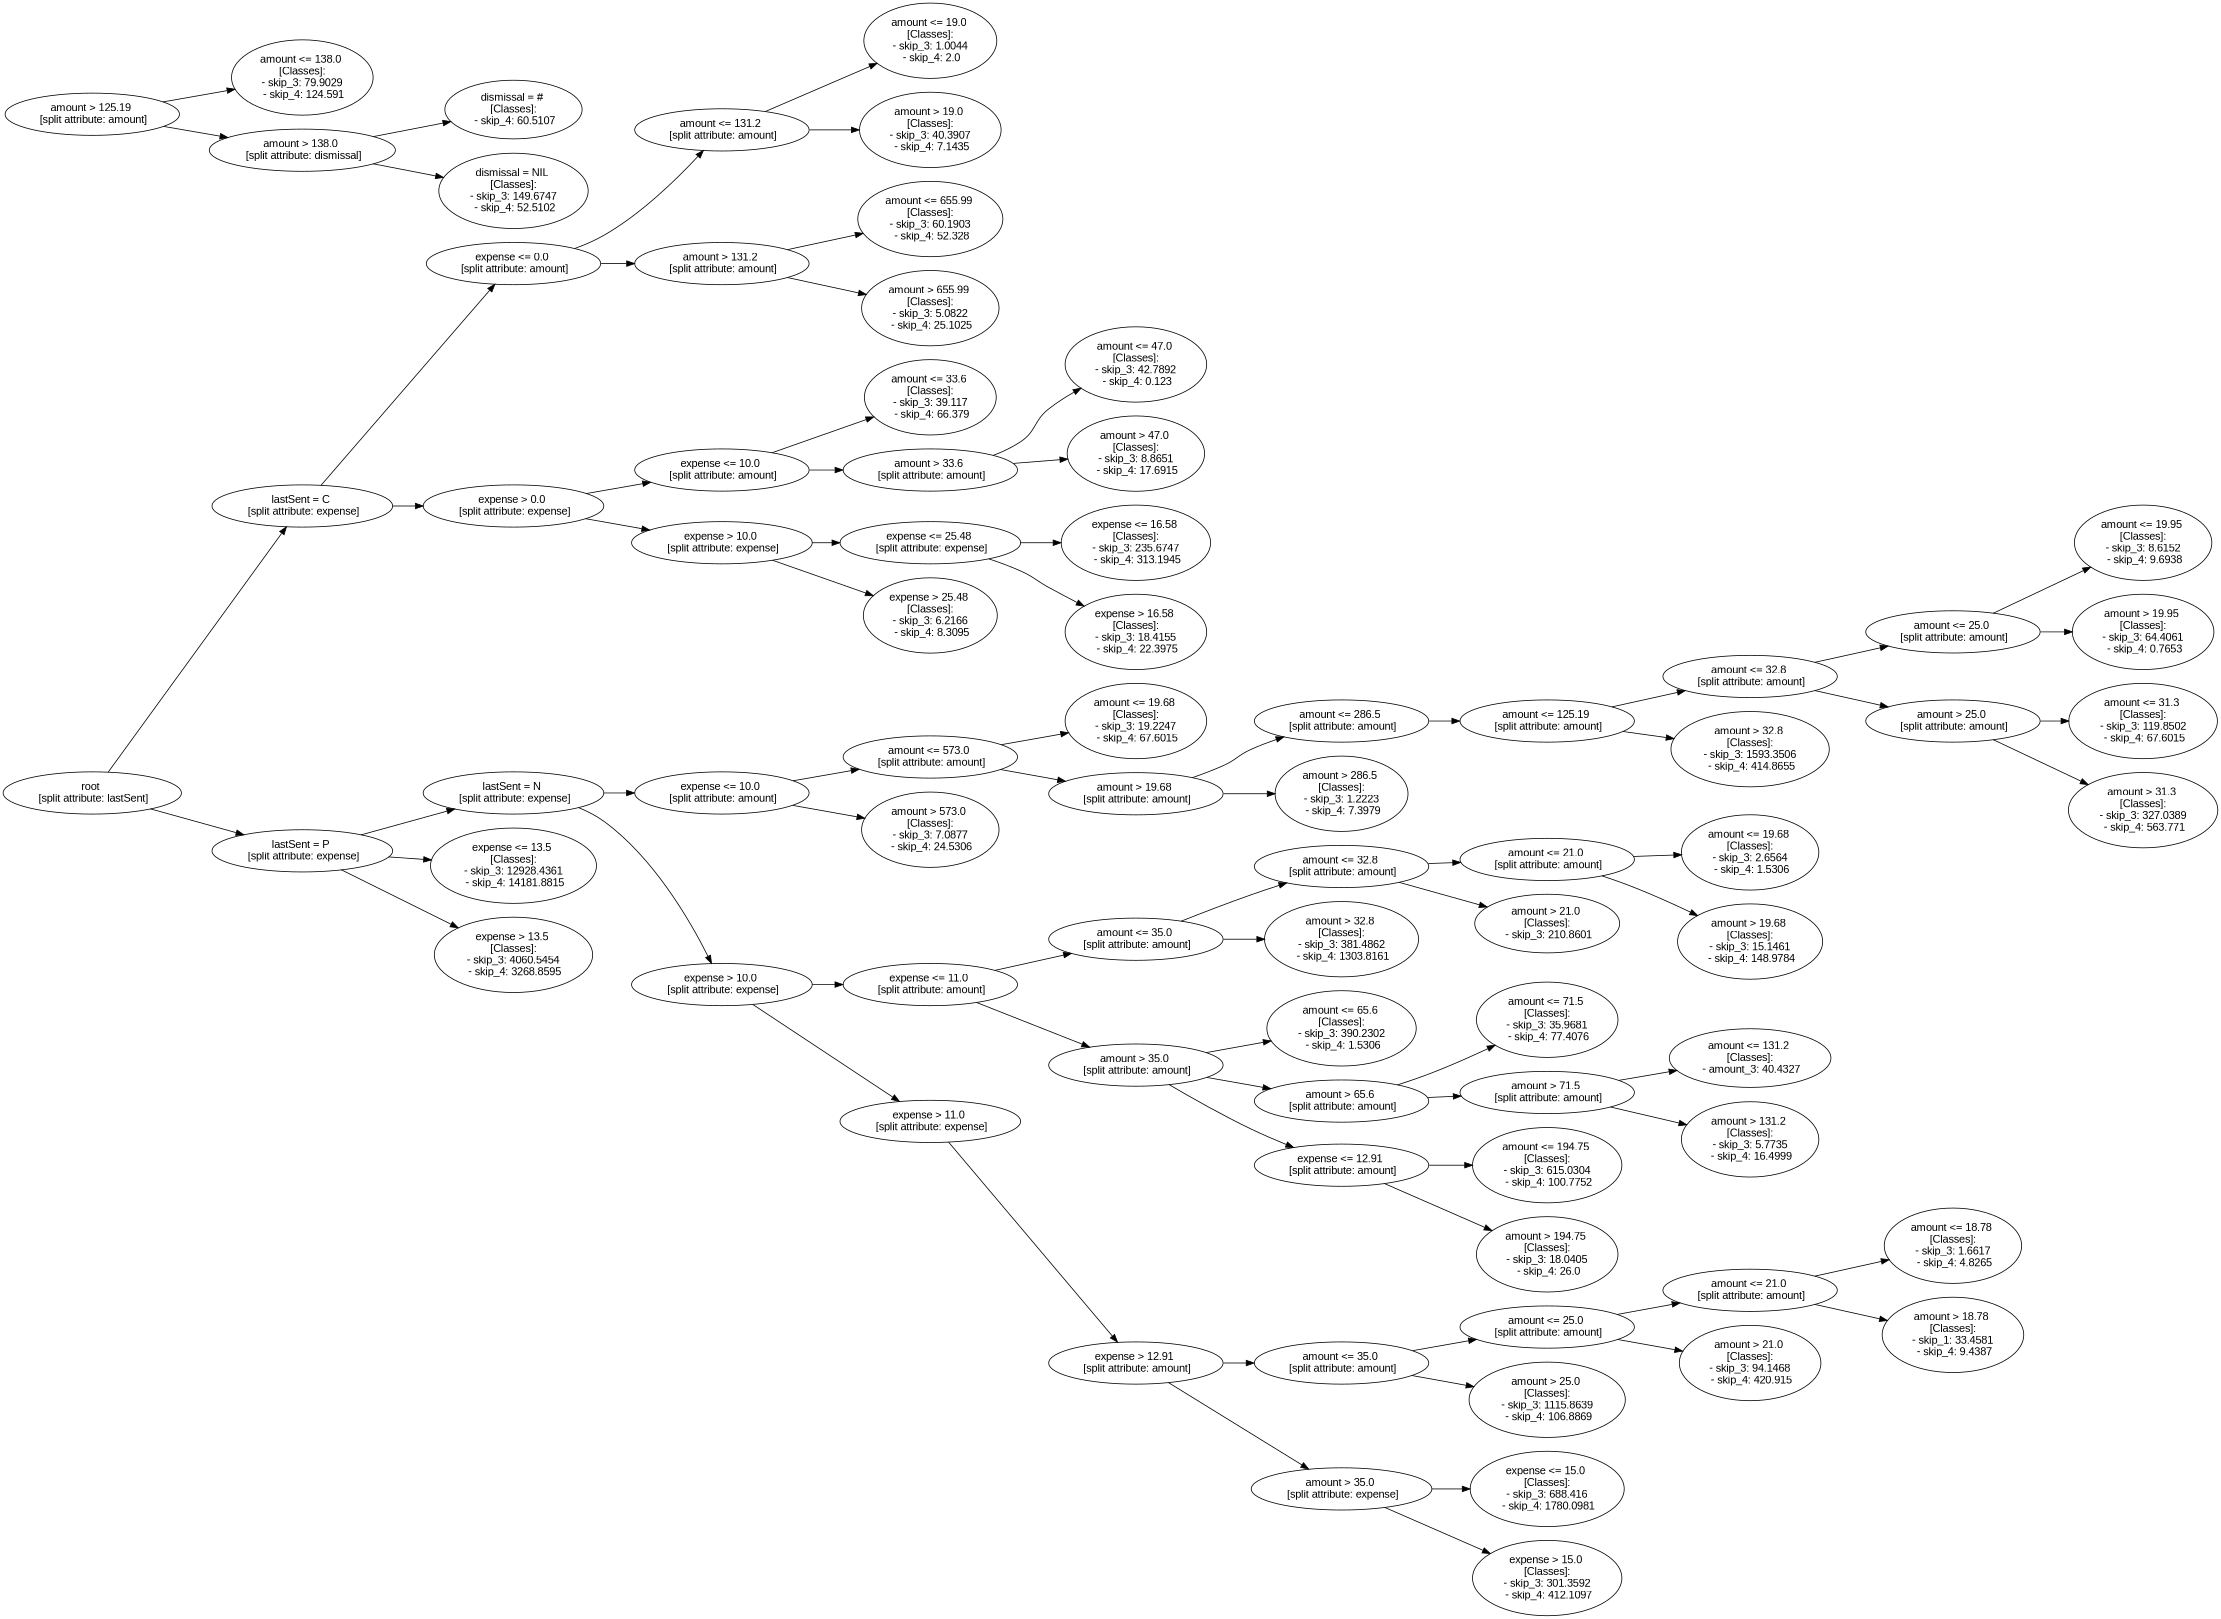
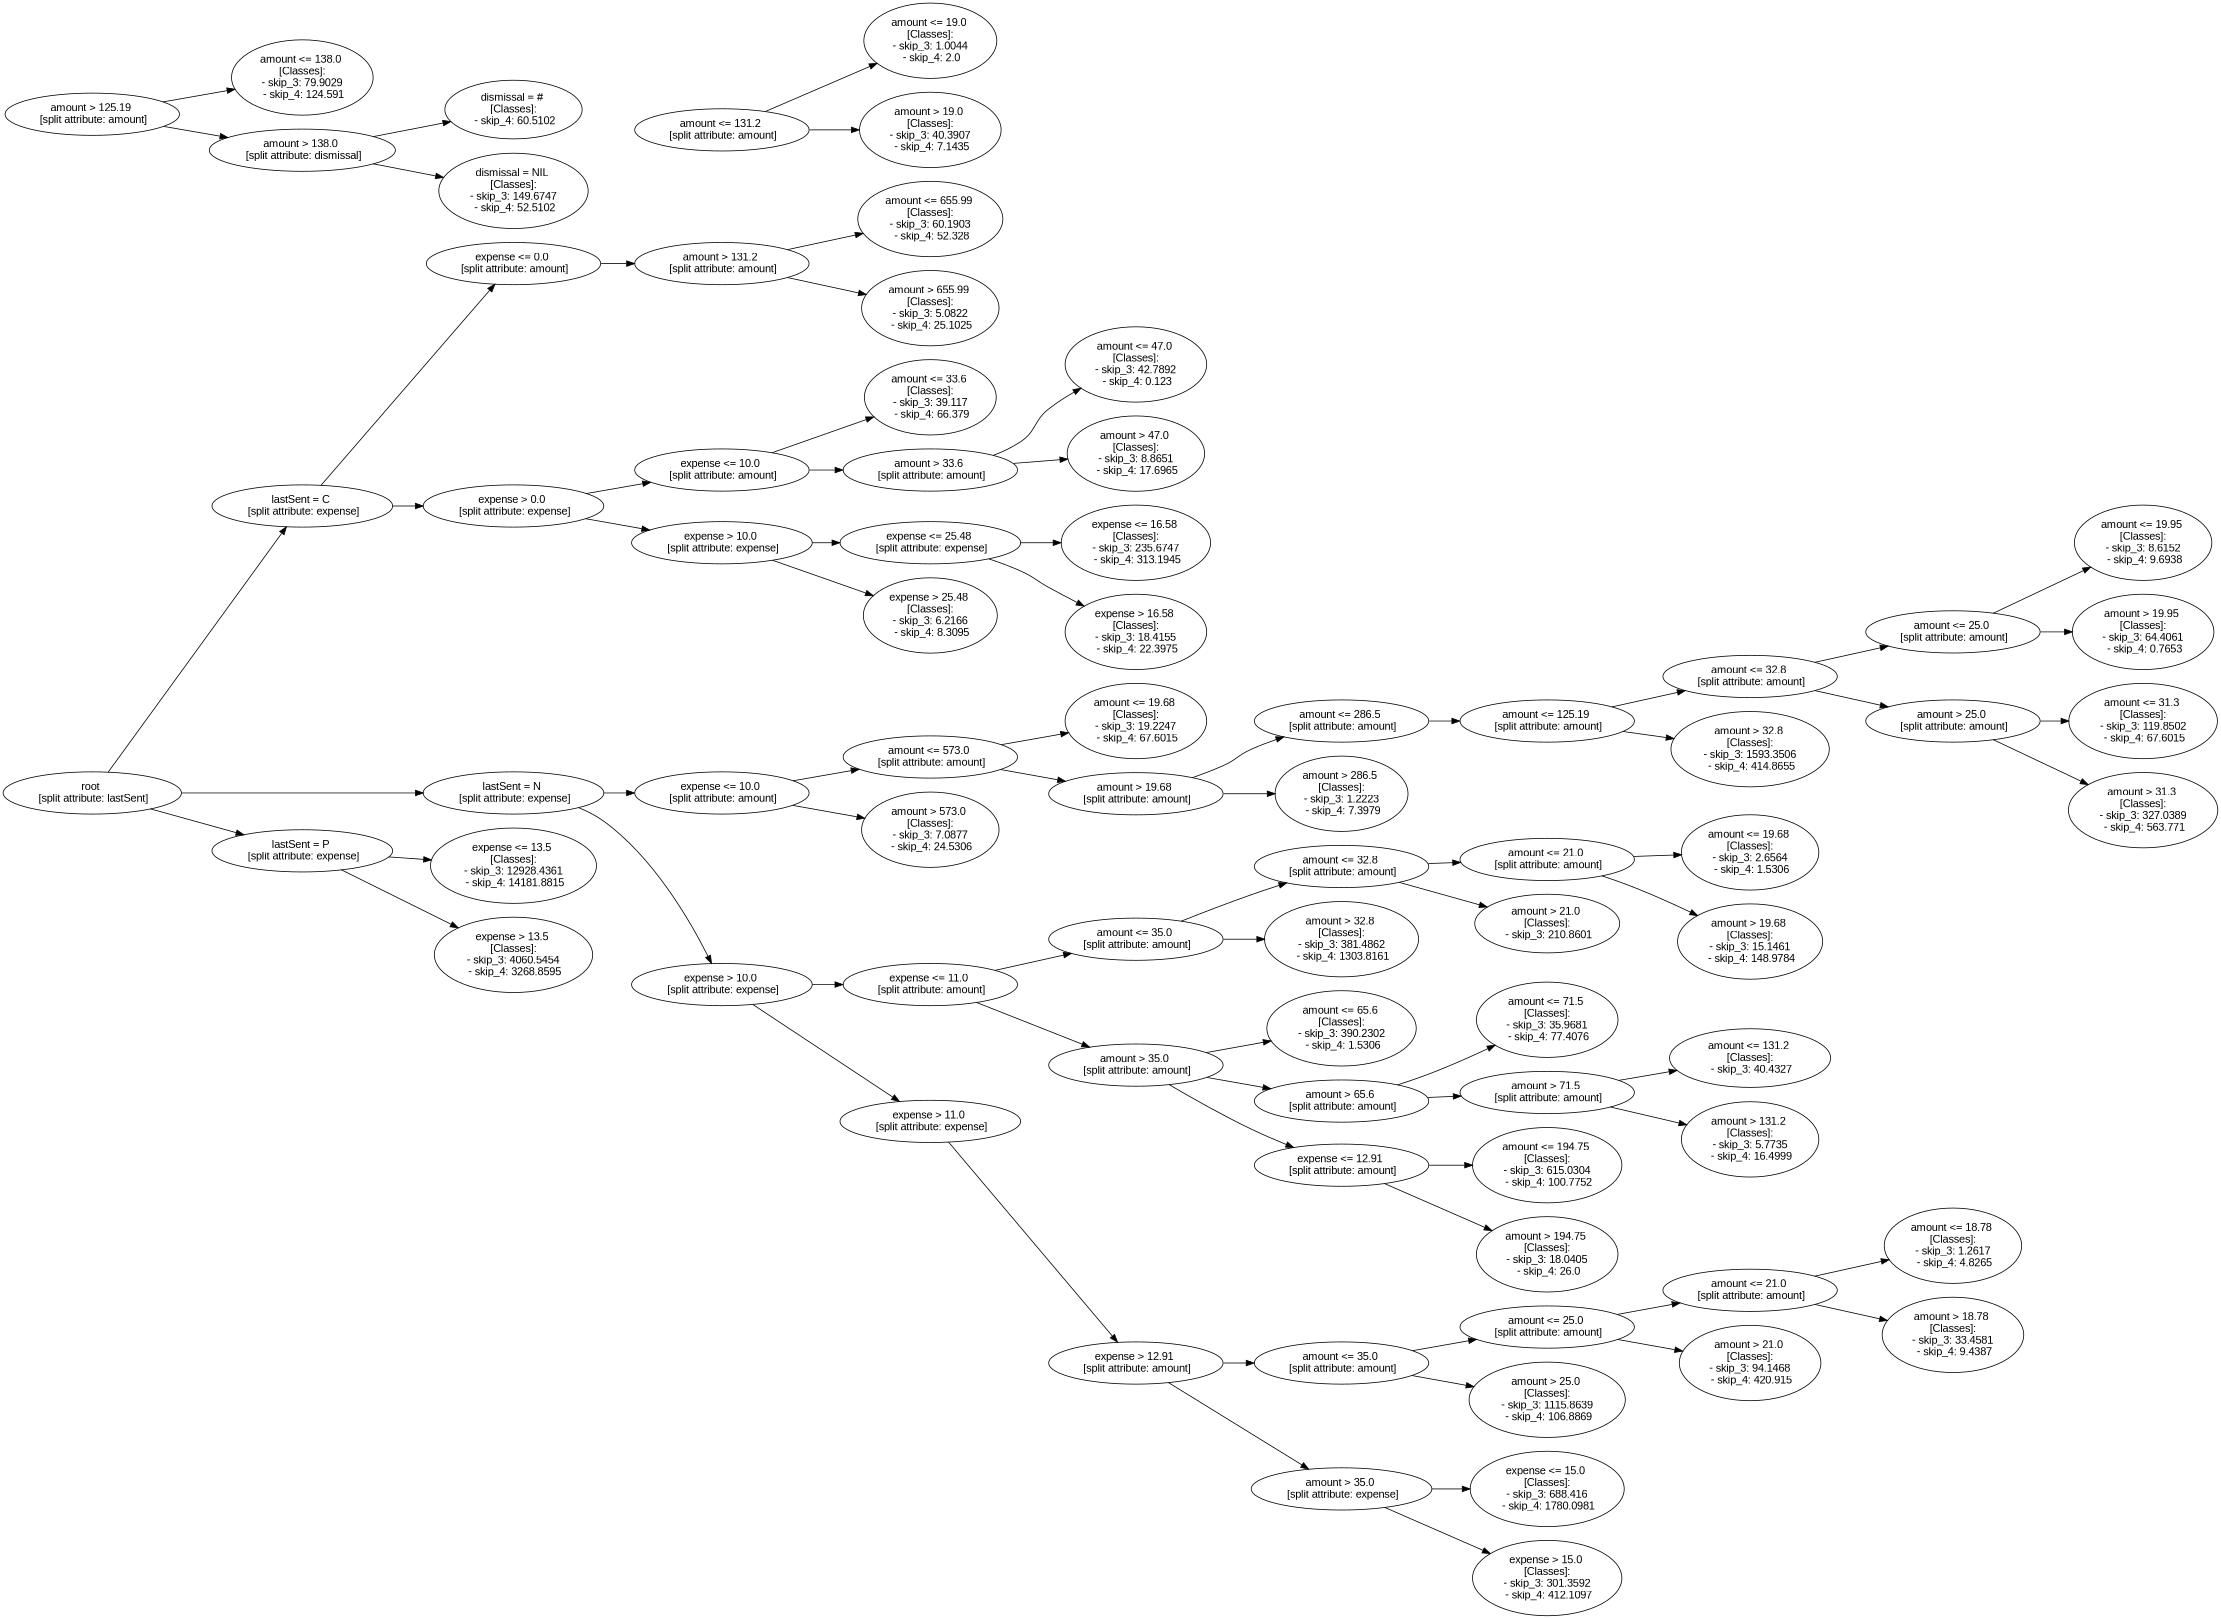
node "dismissal = # [Classes]: - skip_4: 60.5107": label "dismissal = # [Classes]: - skip_4: 60.5107" -> "dismissal = # [Classes]: - skip_4: 60.5102"
edge "expense <= 0.0 [split attribute: amount]" -> "amount <= 131.2 [split attribute: amount]": removed
node "amount > 47.0 [Classes]: - skip_3: 8.8651 - skip_4: 17.6915": label "amount > 47.0 [Classes]: - skip_3: 8.8651 - skip_4: 17.6915" -> "amount > 47.0 [Classes]: - skip_3: 8.8651 - skip_4: 17.6965"
edge "lastSent = P [split attribute: expense]" -> "lastSent = N [split attribute: expense]": now "root [split attribute: lastSent]" -> "lastSent = N [split attribute: expense]"
node "amount <= 131.2 [Classes]: - amount_3: 40.4327": label "amount <= 131.2 [Classes]: - amount_3: 40.4327" -> "amount <= 131.2 [Classes]: - skip_3: 40.4327"
node "amount <= 18.78 [Classes]: - skip_3: 1.6617 - skip_4: 4.8265": label "amount <= 18.78 [Classes]: - skip_3: 1.6617 - skip_4: 4.8265" -> "amount <= 18.78 [Classes]: - skip_3: 1.2617 - skip_4: 4.8265"
node "amount > 18.78 [Classes]: - skip_1: 33.4581 - skip_4: 9.4387": label "amount > 18.78 [Classes]: - skip_1: 33.4581 - skip_4: 9.4387" -> "amount > 18.78 [Classes]: - skip_3: 33.4581 - skip_4: 9.4387"
